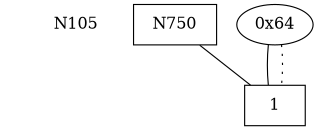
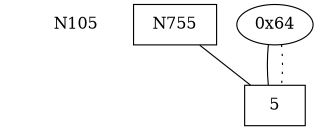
node "N750": label "N750" -> "N755"
node "1": label "1" -> "5"
